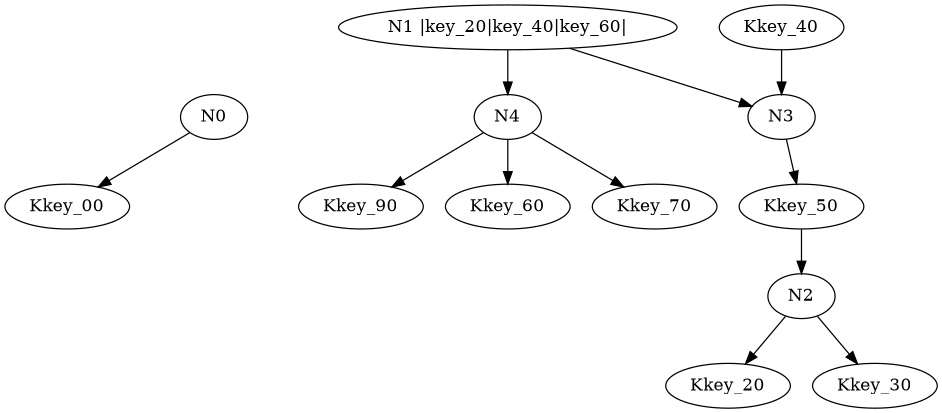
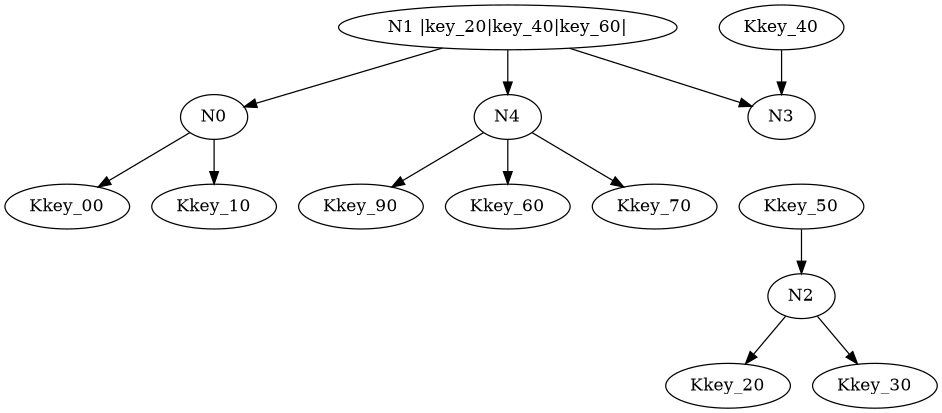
edge "N1 |key_20|key_40|key_60|" -> "N0": added
edge "N3" -> "Kkey_50": removed
node "Kkey_10": added
